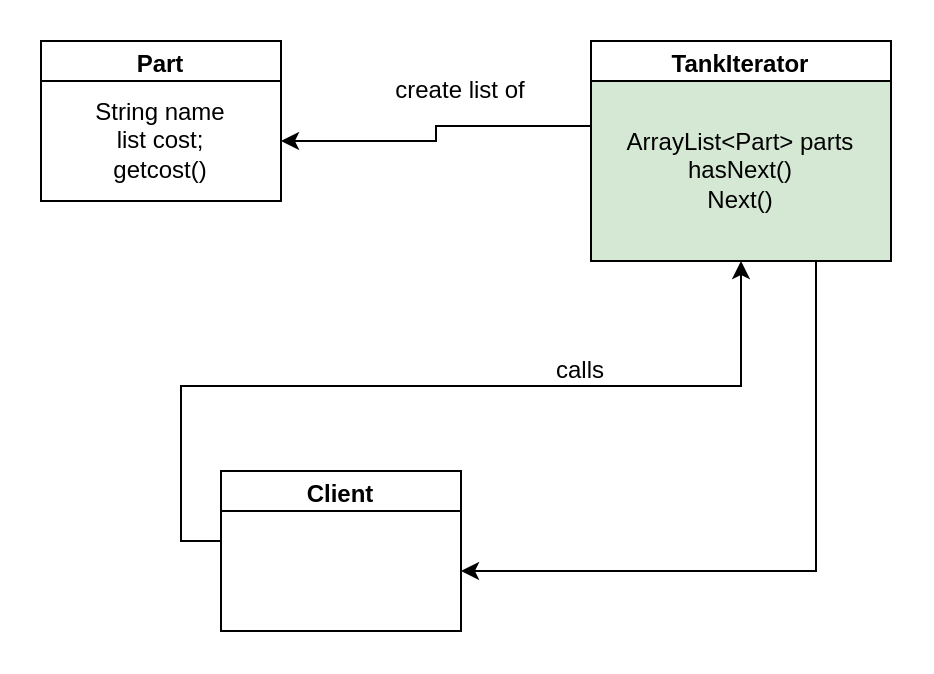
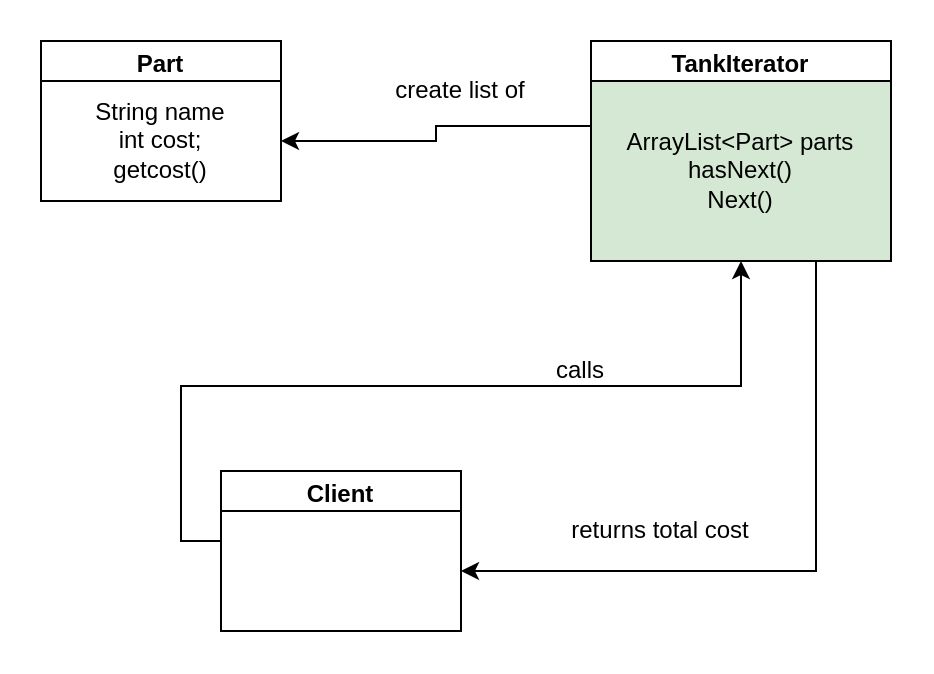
node "String name list cost; getcost()": label "String name list cost; getcost()" -> "String name int cost; getcost()"
node "returns total cost": added
